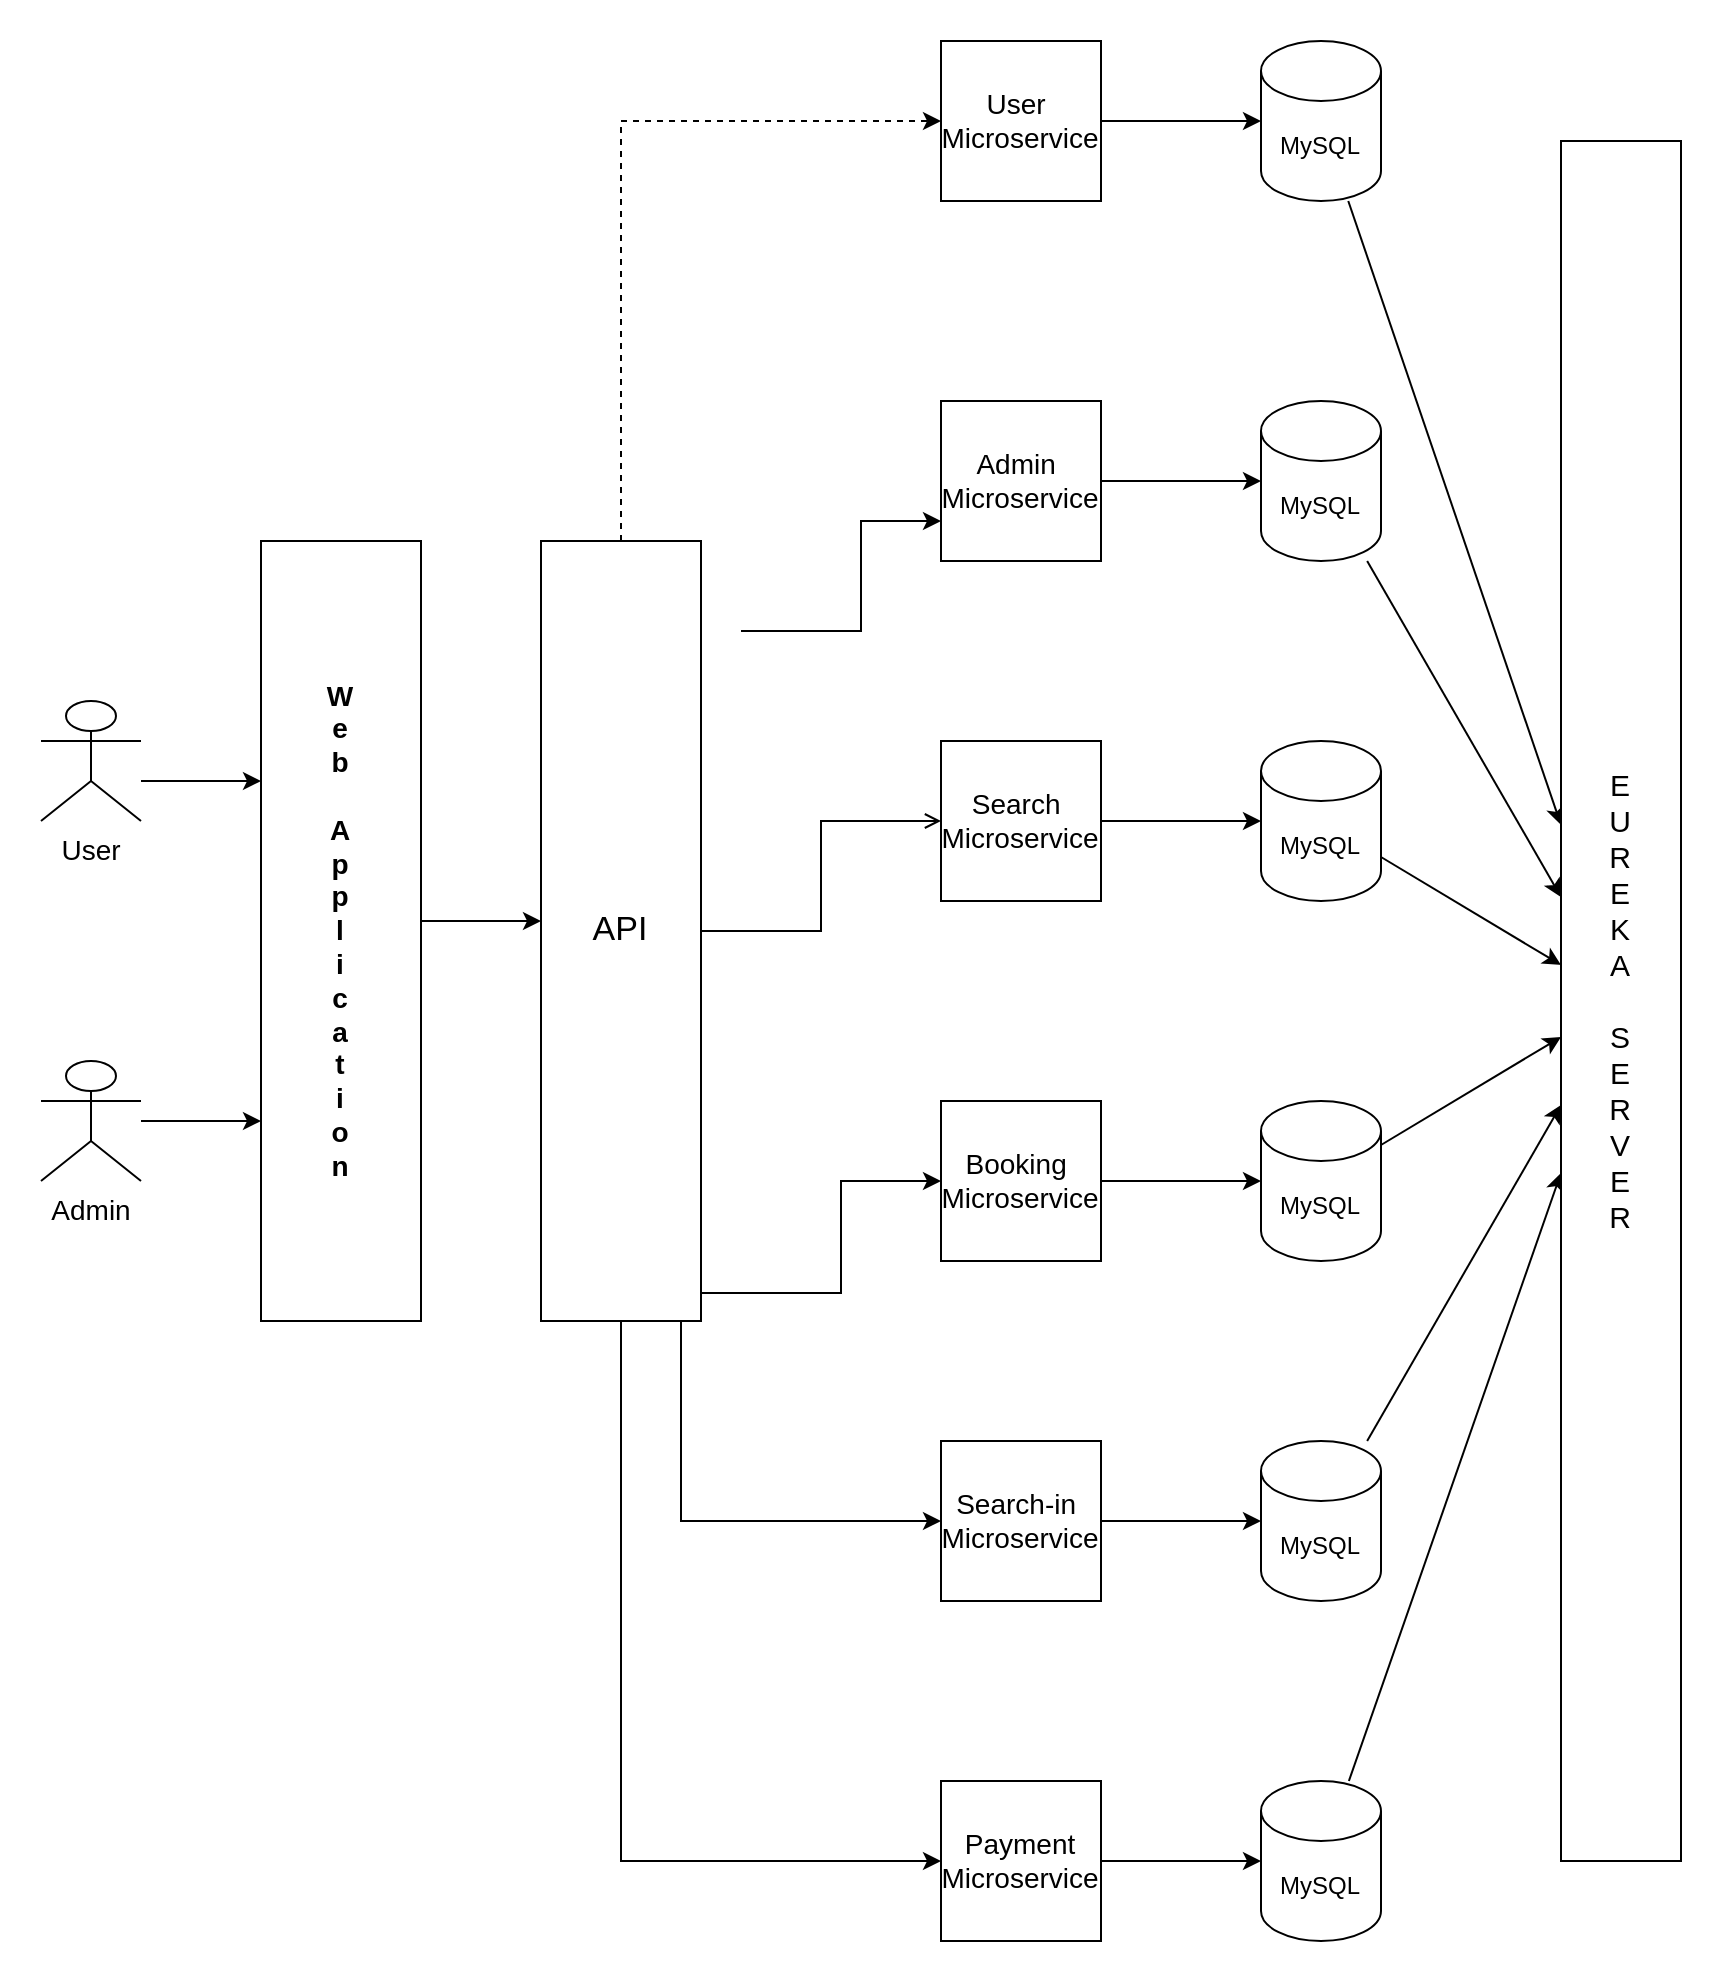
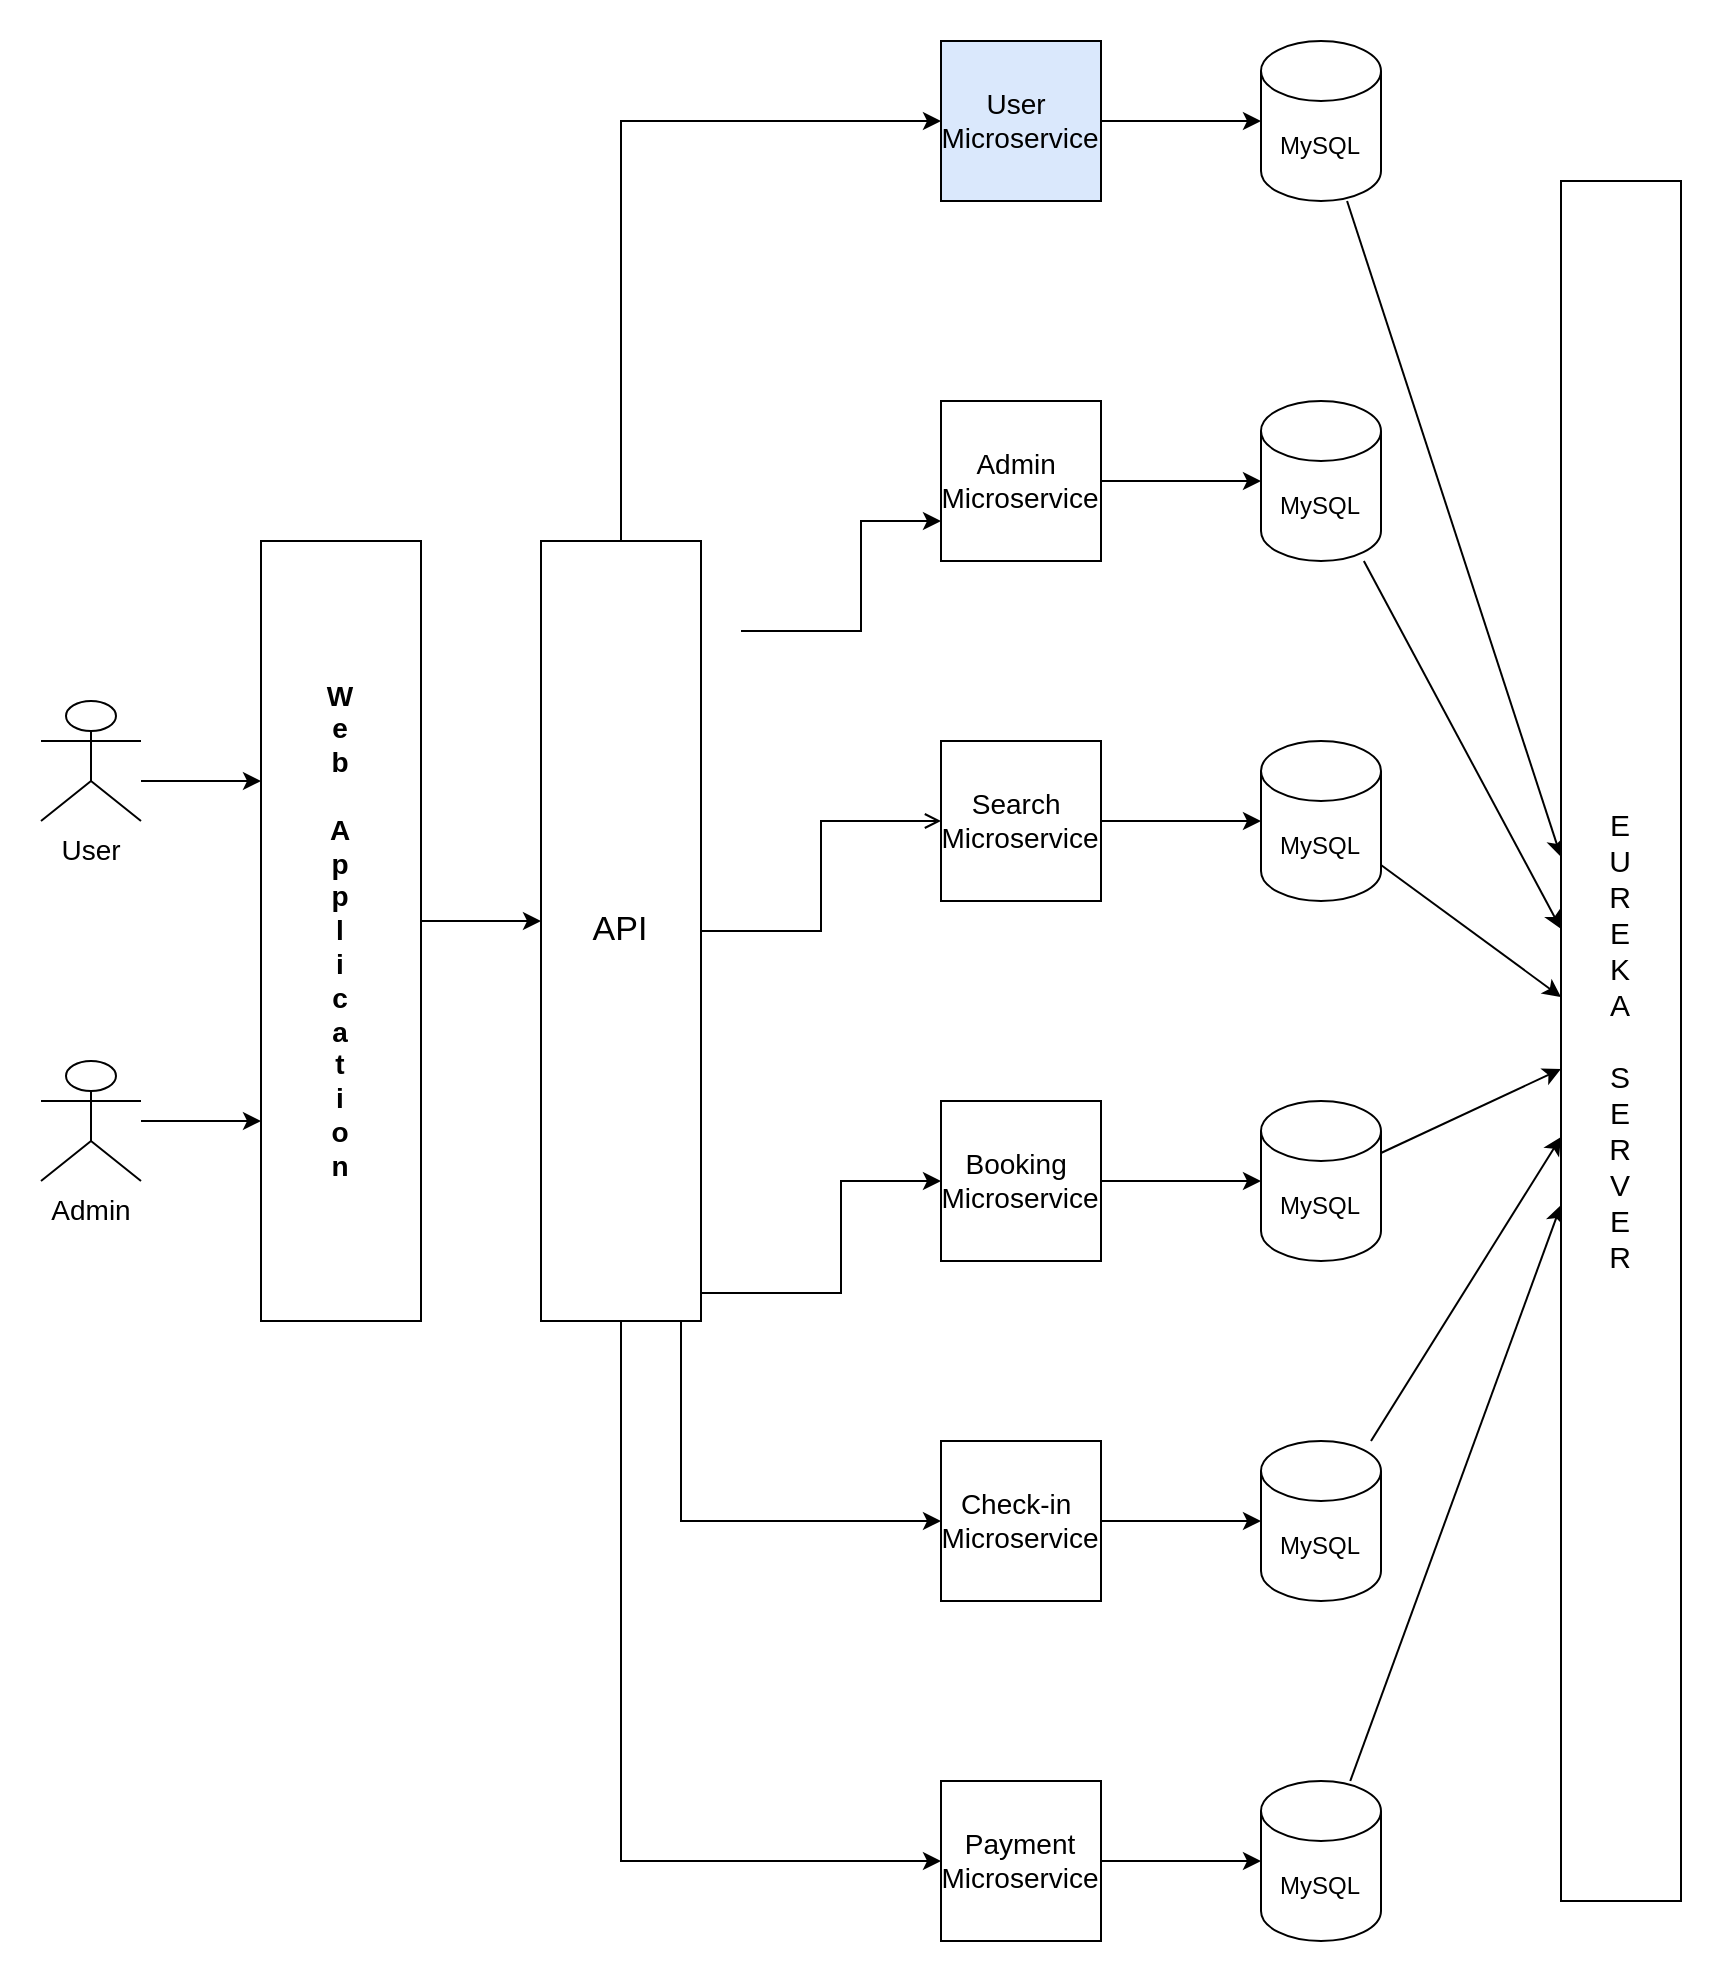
node "User Microservice": fillcolor #ffffff -> #dae8fc
edge "API" -> "User Microservice": style dashed -> solid
node "E U R E K A S E R V E R": moved (1621, 1001) -> (1621, 1041)
node "Search-in Microservice": label "Search-in Microservice" -> "Check-in Microservice"
